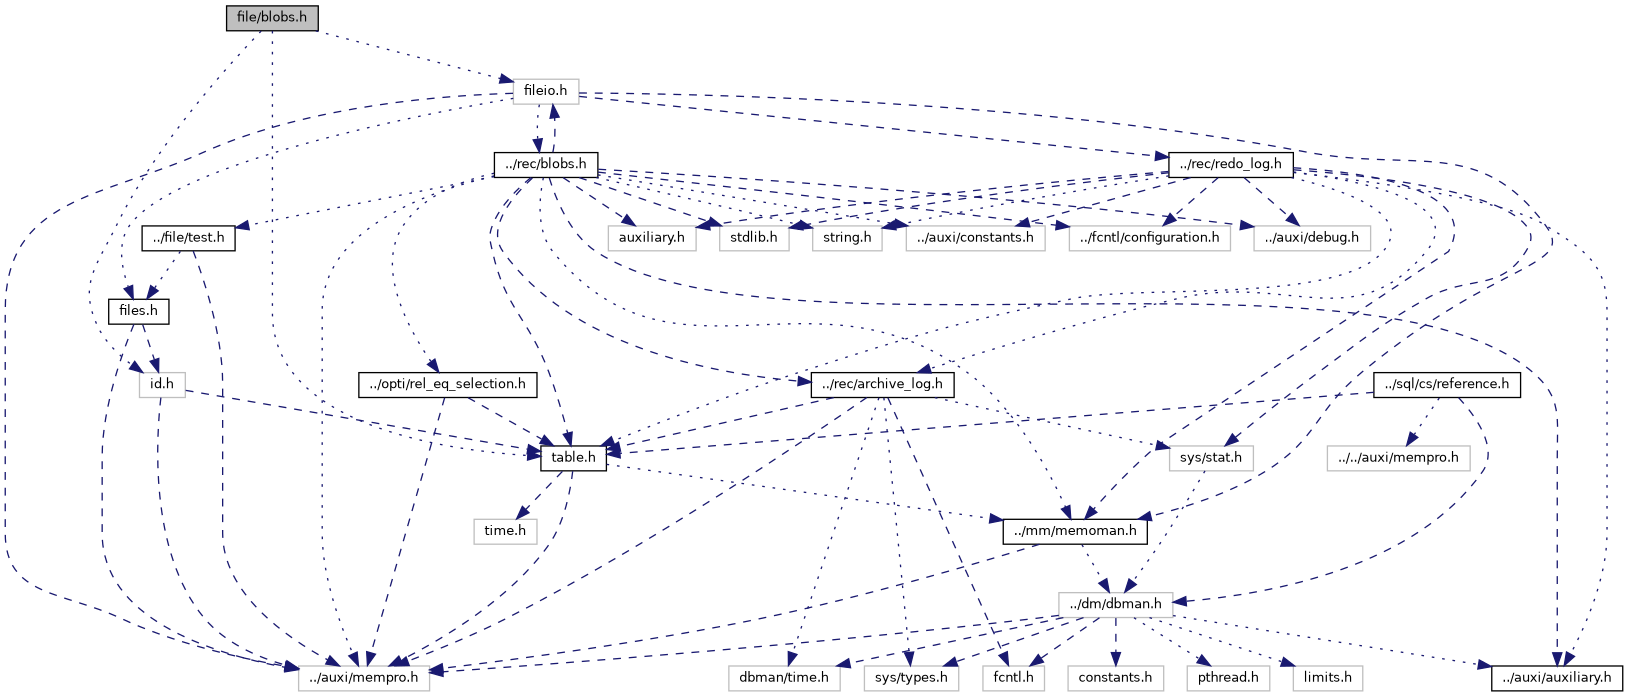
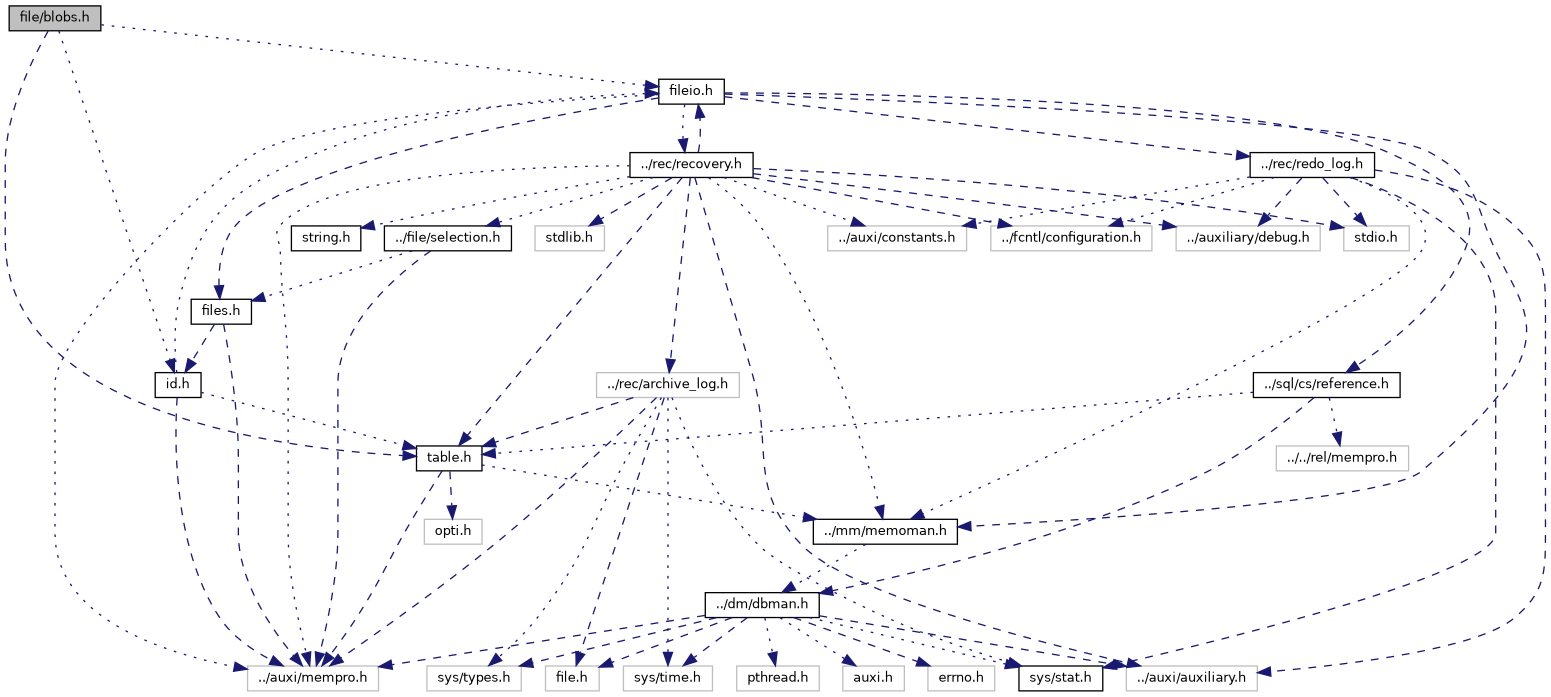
node "fileio.h": color grey75 -> black
edge "id.h" -> "fileio.h": added
edge "fileio.h" -> "../sql/cs/reference.h": added
edge "fileio.h" -> "files.h": style dotted -> dashed
node "../rec/blobs.h": label "../rec/blobs.h" -> "../rec/recovery.h"
edge "../rec/redo_log.h" -> "string.h": removed
edge "../rec/redo_log.h" -> "stdlib.h": removed
edge "../rec/redo_log.h" -> "../fcntl/configuration.h": style dashed -> dotted
edge "../rec/redo_log.h" -> "../auxi/constants.h": style dashed -> dotted
node "../file/test.h": label "../file/test.h" -> "../file/selection.h"
node "auxiliary.h": label "auxiliary.h" -> "stdio.h"
node "string.h": color grey75 -> black
node "../auxi/debug.h": label "../auxi/debug.h" -> "../auxiliary/debug.h"
edge "fileio.h" -> "../auxi/mempro.h": style dashed -> dotted
edge "../rec/redo_log.h" -> "table.h": removed
edge "../rec/redo_log.h" -> "../rec/archive_log.h": removed
edge "../rec/redo_log.h" -> "../auxi/auxiliary.h": style dotted -> dashed
edge "../rec/redo_log.h" -> "../mm/memoman.h": style dashed -> dotted
edge "file/blobs.h" -> "table.h": style dotted -> dashed
node "id.h": color grey75 -> black
node "../opti/rel_eq_selection.h": removed
node "../rec/archive_log.h": color black -> grey75
edge "id.h" -> "table.h": style dashed -> dotted
edge "../sql/cs/reference.h" -> "table.h": style dashed -> dotted
node "sys/stat.h": color grey75 -> black
node "../../auxi/mempro.h": label "../../auxi/mempro.h" -> "../../rel/mempro.h"
edge "sys/stat.h" -> "../dm/dbman.h": reversed
node "time.h": label "time.h" -> "opti.h"
node "../dm/dbman.h": color grey75 -> black
edge "../mm/memoman.h" -> "../auxi/mempro.h": removed
edge "../dm/dbman.h" -> "../auxi/auxiliary.h": style dotted -> dashed
node "dbman/time.h": label "dbman/time.h" -> "sys/time.h"
node "fcntl.h": label "fcntl.h" -> "file.h"
node "constants.h": label "constants.h" -> "errno.h"
node "limits.h": label "limits.h" -> "auxi.h"
node "../auxi/auxiliary.h": color black -> grey75
